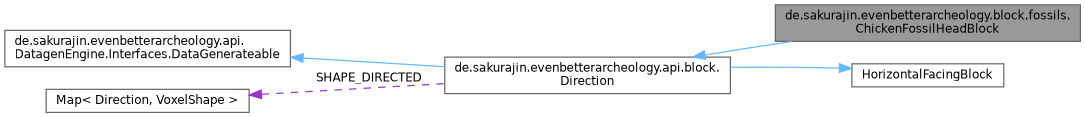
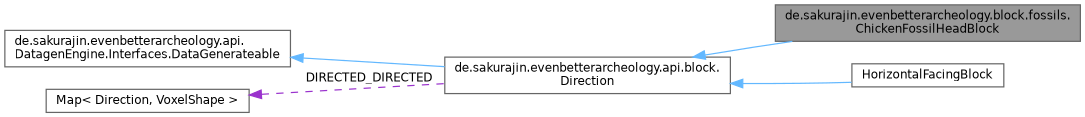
edge "de.sakurajin.evenbetterarcheology.api.block. Direction" -> "HorizontalFacingBlock": reversed
edge "de.sakurajin.evenbetterarcheology.api.block. Direction" -> "Map< Direction, VoxelShape >": label " SHAPE_DIRECTED" -> " DIRECTED_DIRECTED"
